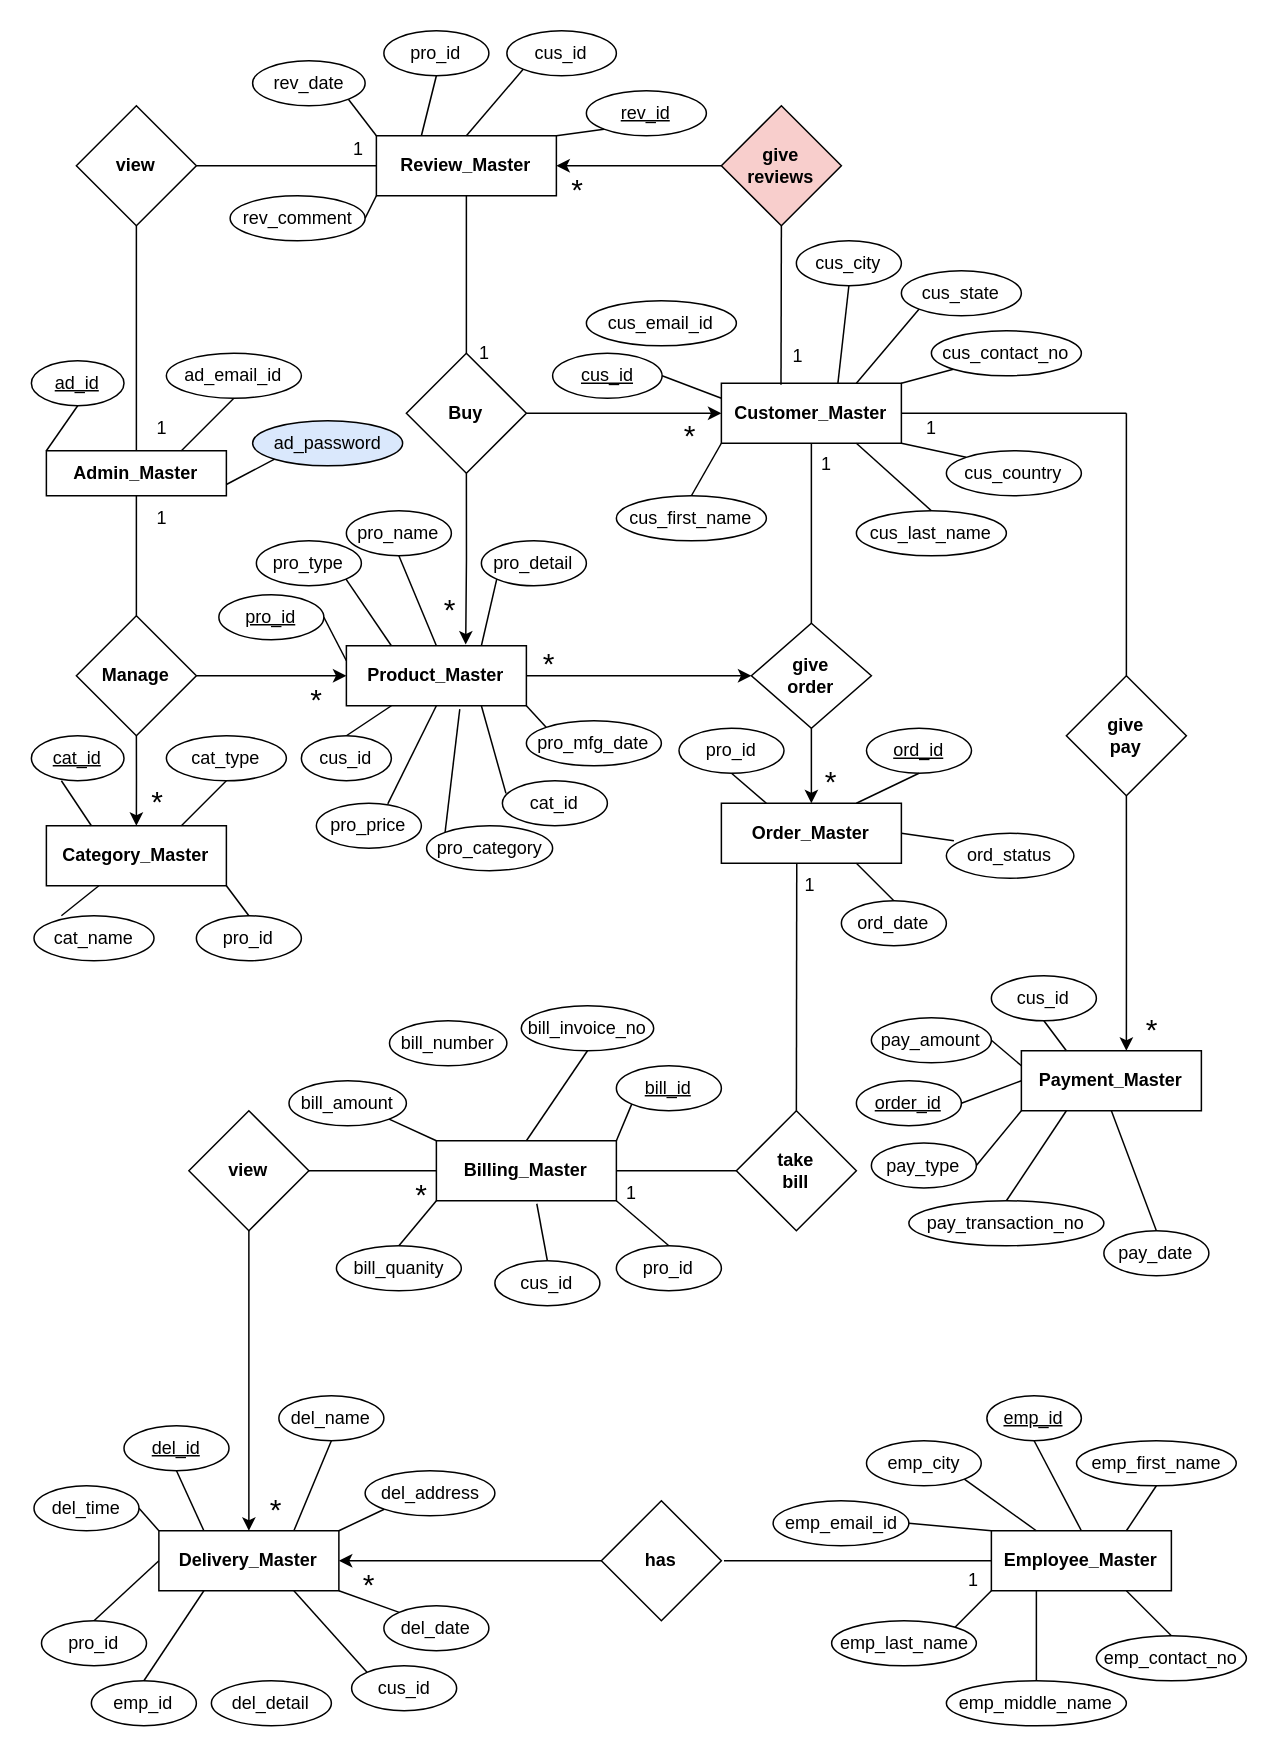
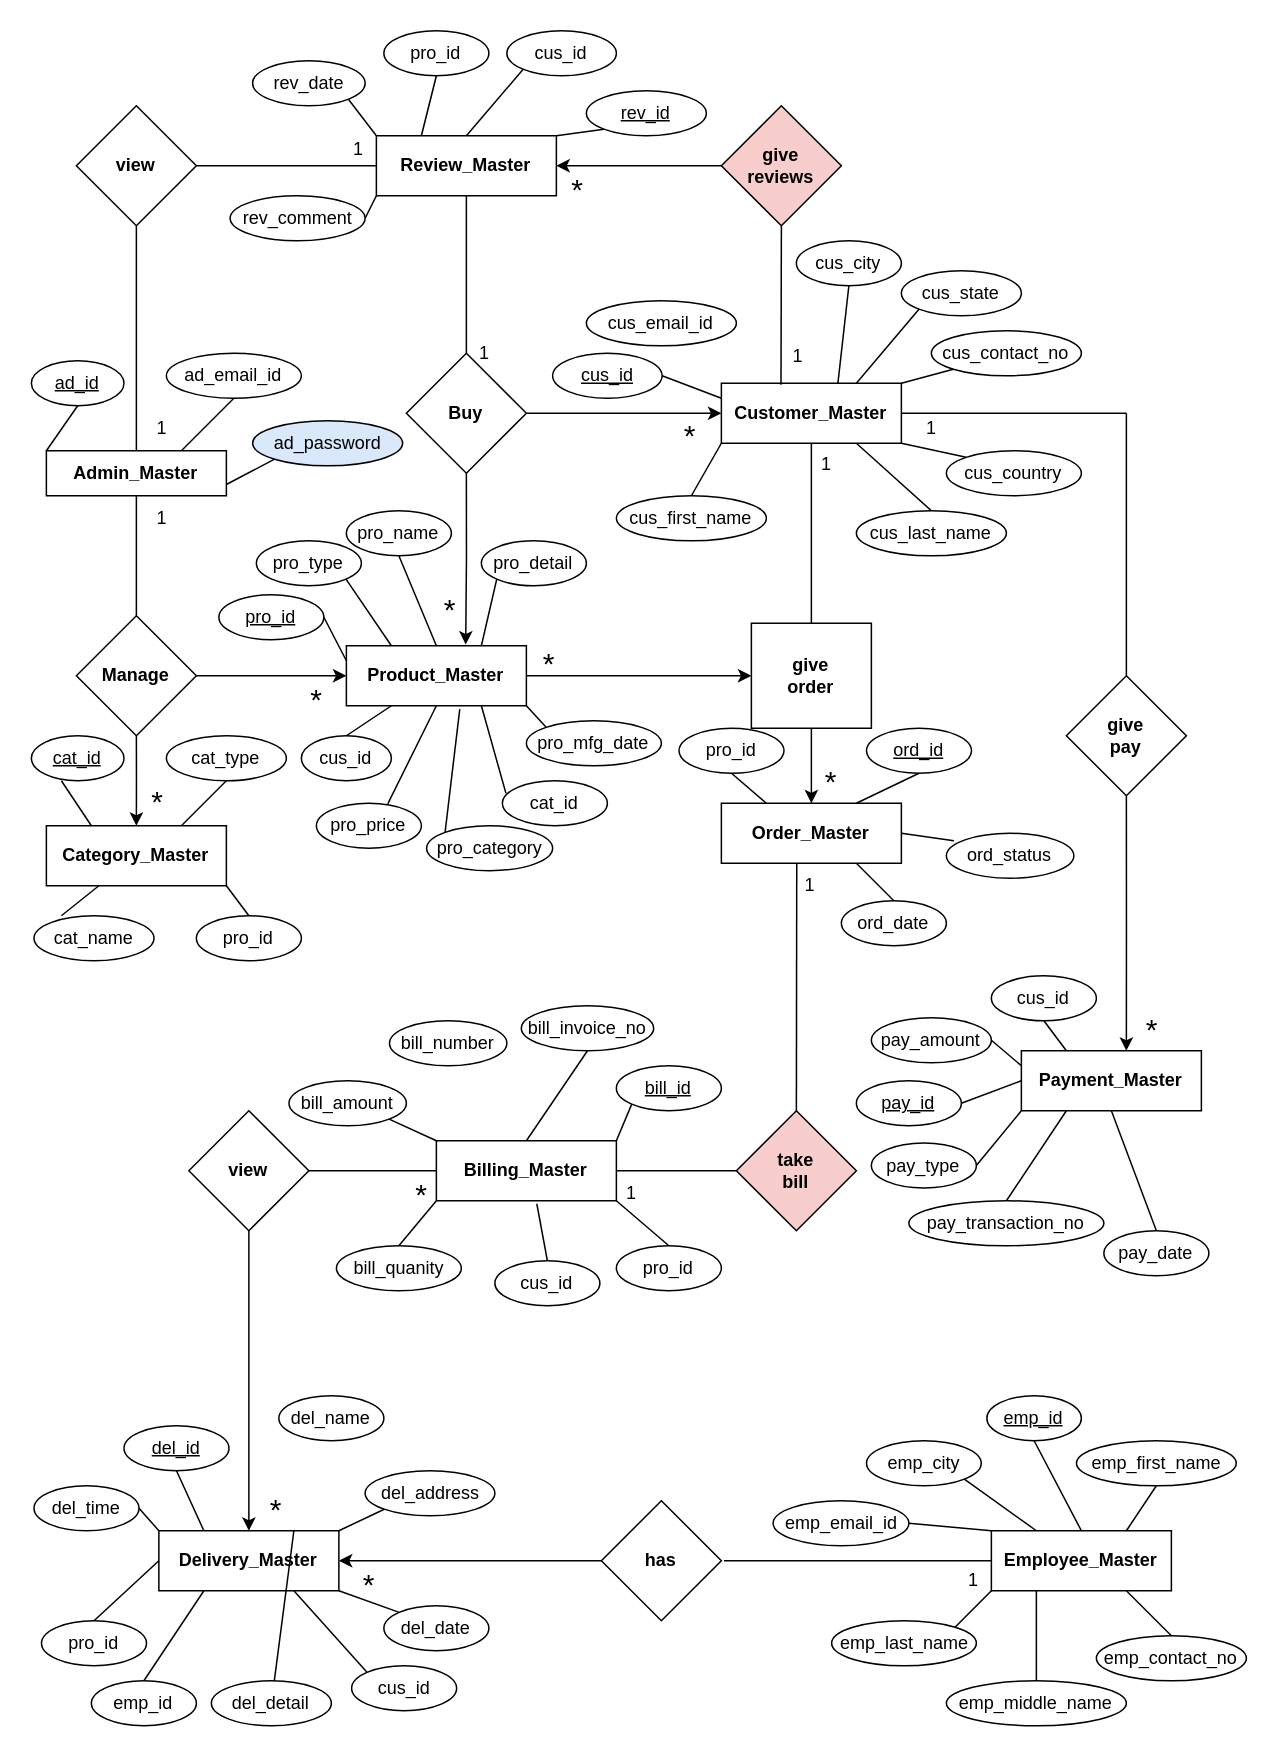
node "give order": shape diamond -> rectangle
node "order_id": label "order_id" -> "pay_id"
node "take bill": fillcolor #ffffff -> #f8cecc
edge "del_name" -- "Delivery_Master": now "del_detail" -- "Delivery_Master"
